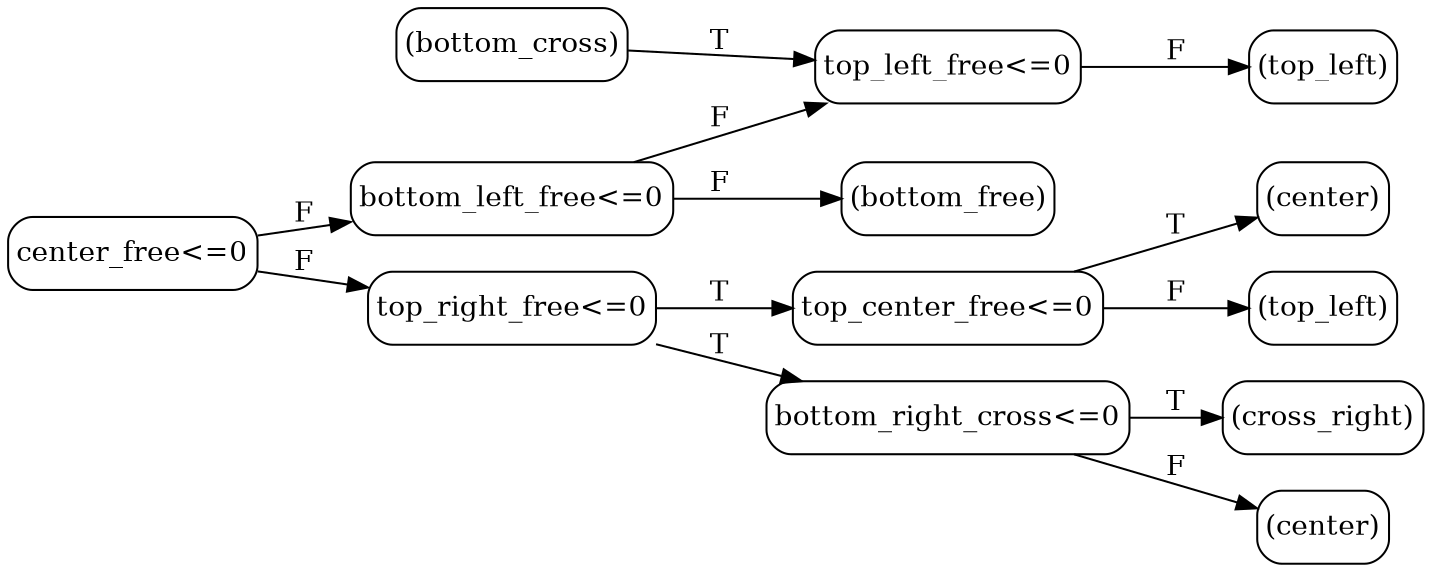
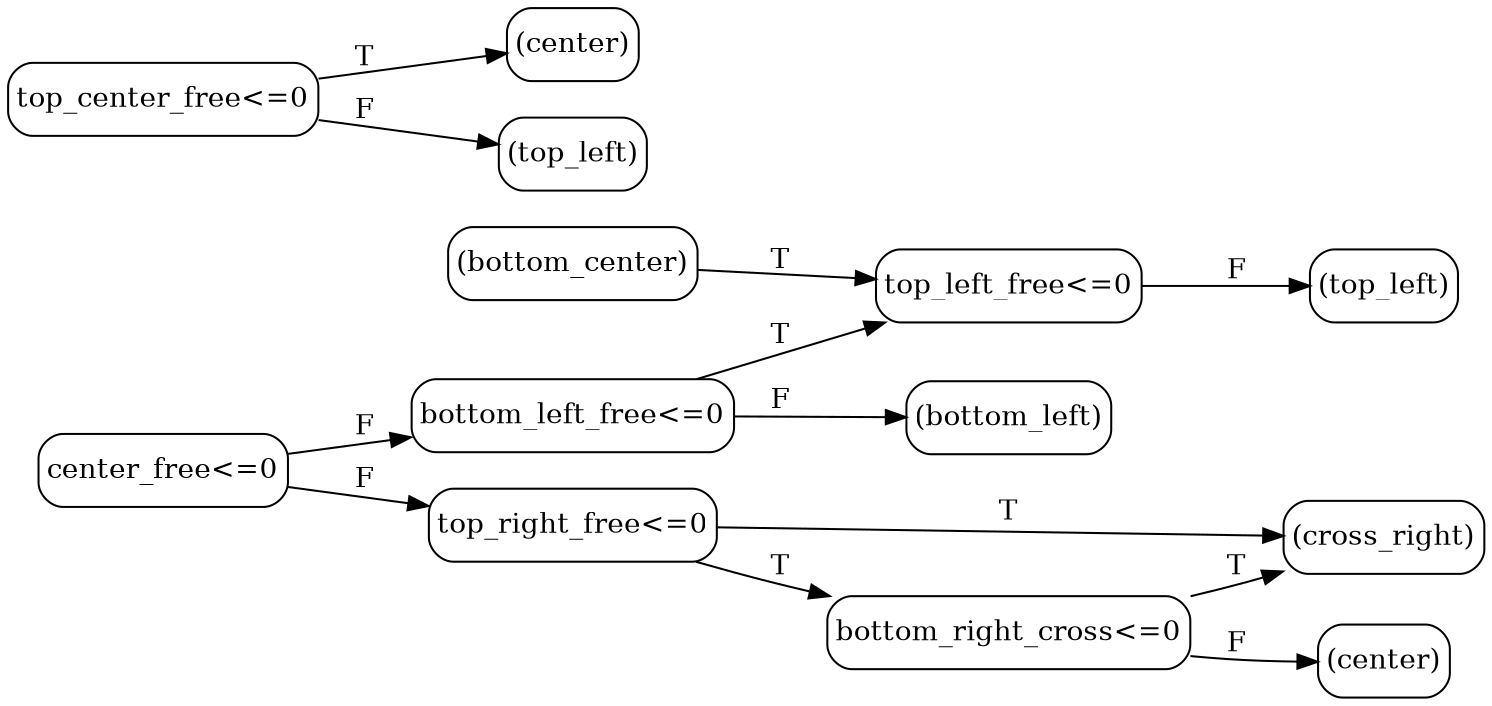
node "(bottom_cross)": label "(bottom_cross)" -> "(bottom_center)"
edge "bottom_left_free<=0" -> "top_left_free<=0": label "F" -> "T"
node "(bottom_free)": label "(bottom_free)" -> "(bottom_left)"
edge "top_right_free<=0" -> "top_center_free<=0": now "top_right_free<=0" -> "(cross_right)"
